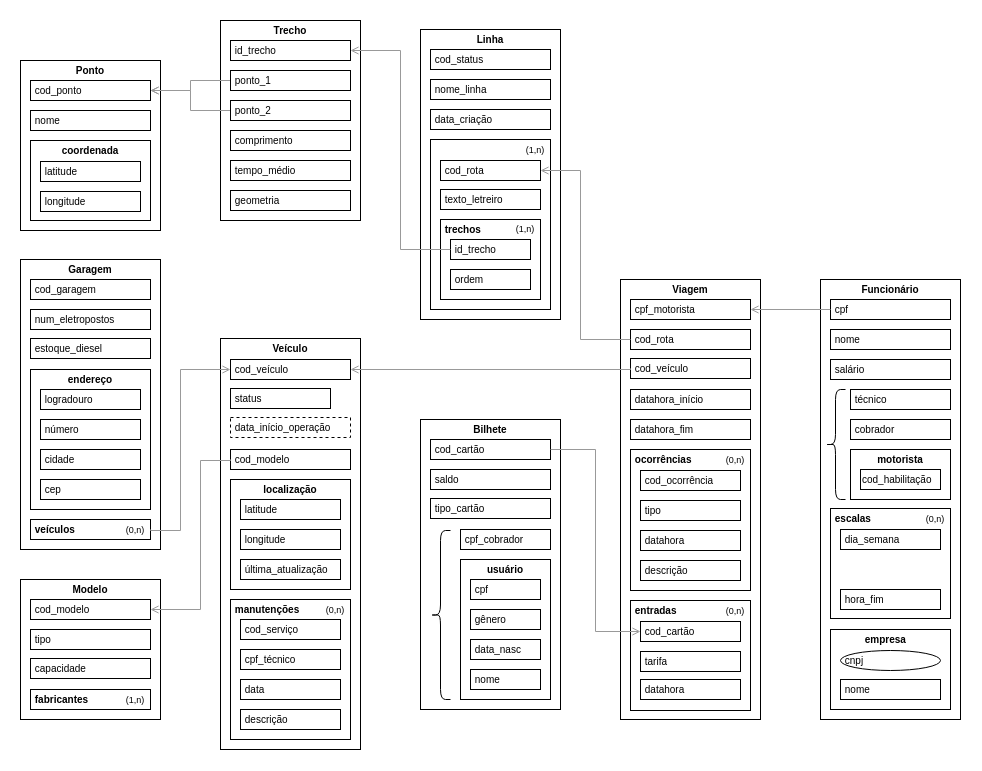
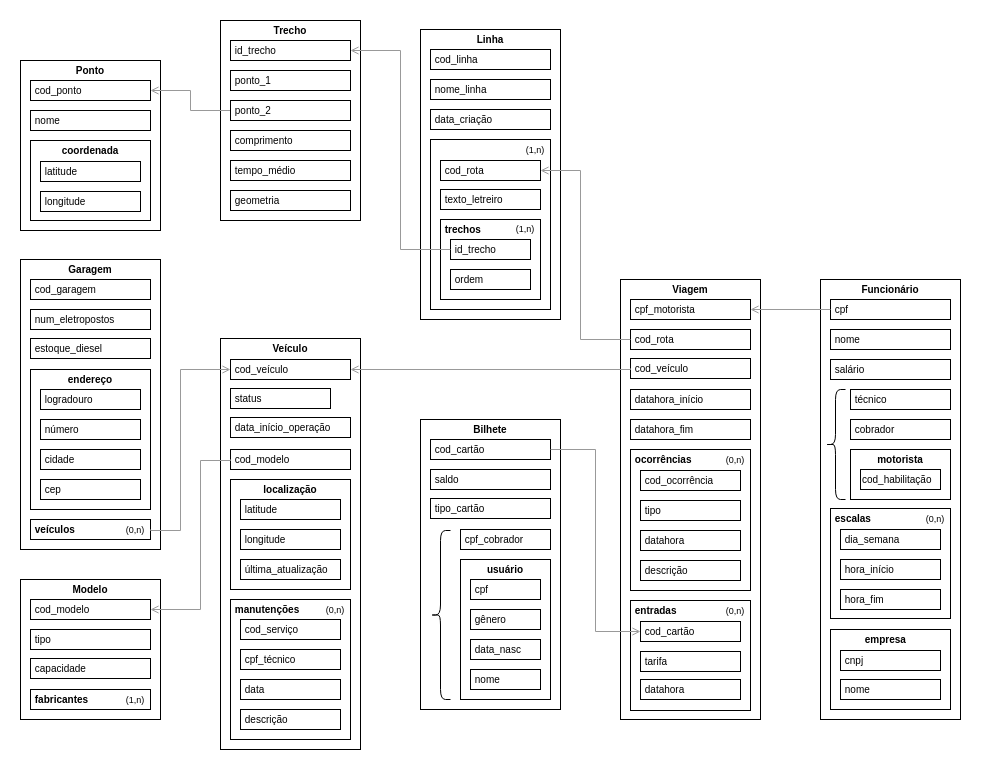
node "cod_status": label "cod_status" -> "cod_linha"
edge "ponto_1" -> "cod_ponto": removed
node "data_início_operação": style dashed -> solid
node "hora_início": added
node "cnpj": shape ellipse -> rectangle
